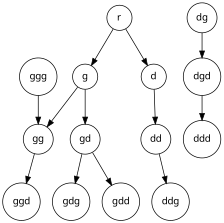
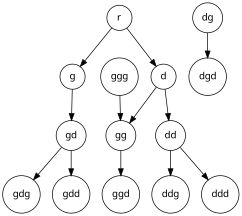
edge "g" -> "gg": now "d" -> "gg"
edge "dgd" -> "ddd": now "dd" -> "ddd"
